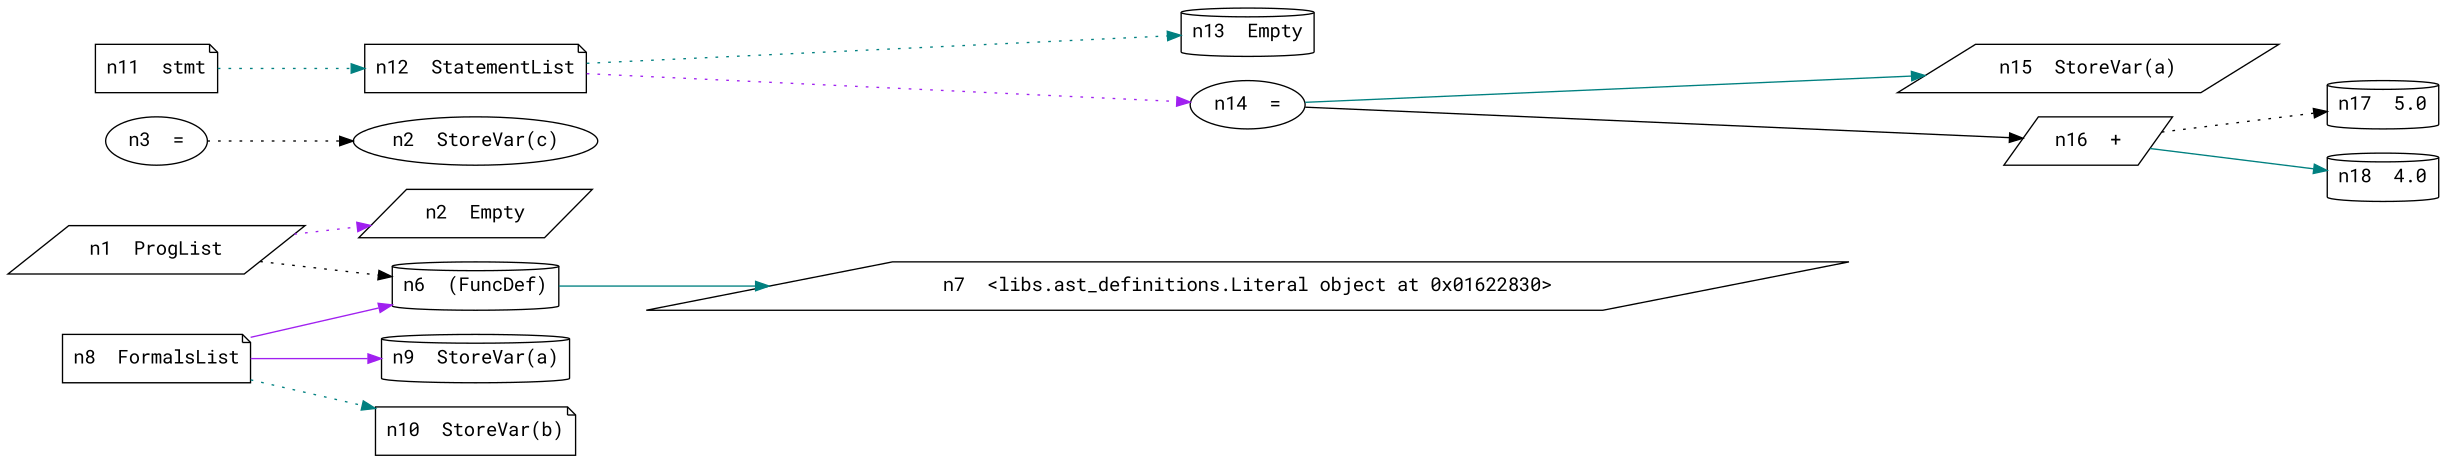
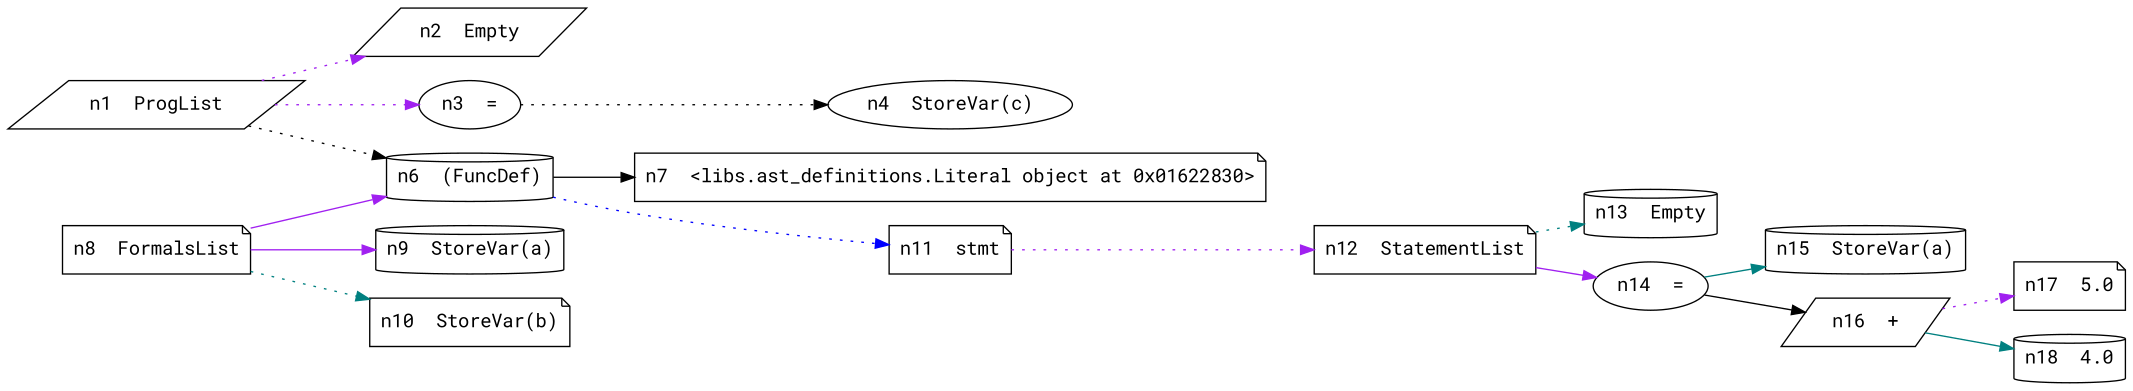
edge "n11  stmt" -> "n12  StatementList": color teal -> purple
node "n15  StoreVar(a)": shape parallelogram -> cylinder
edge "n12  StatementList" -> "n14  =": style dotted -> solid
edge "n1  ProgList" -> "n3  =": added
node "n17  5.0": shape cylinder -> note
edge "n16  +" -> "n17  5.0": color black -> purple
node "n2  StoreVar(c)": label "n2  StoreVar(c)" -> "n4  StoreVar(c)"
edge "n6  (FuncDef)" -> "n11  stmt": added
edge "n6  (FuncDef)" -> "n7  <libs.ast_definitions.Literal object at 0x01622830>": color teal -> black
node "n7  <libs.ast_definitions.Literal object at 0x01622830>": shape parallelogram -> note
